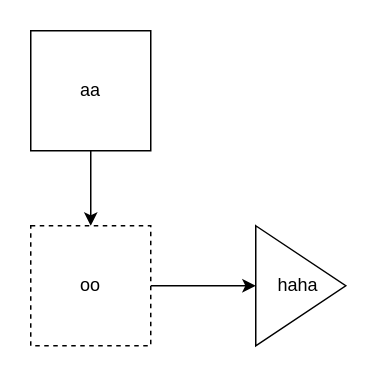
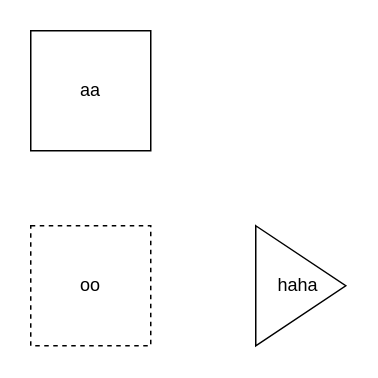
edge "aa" -> "oo": removed
edge "oo" -> "haha": removed
